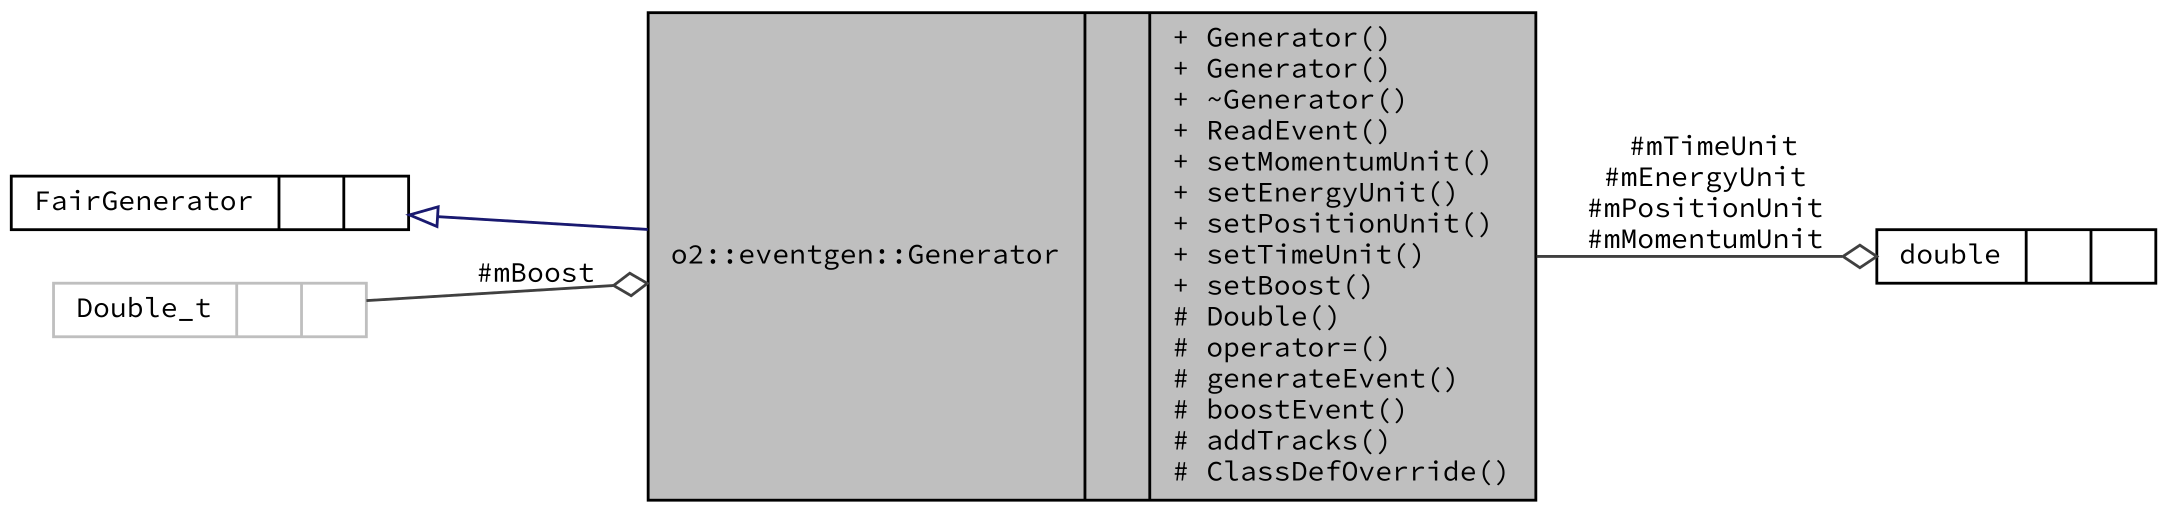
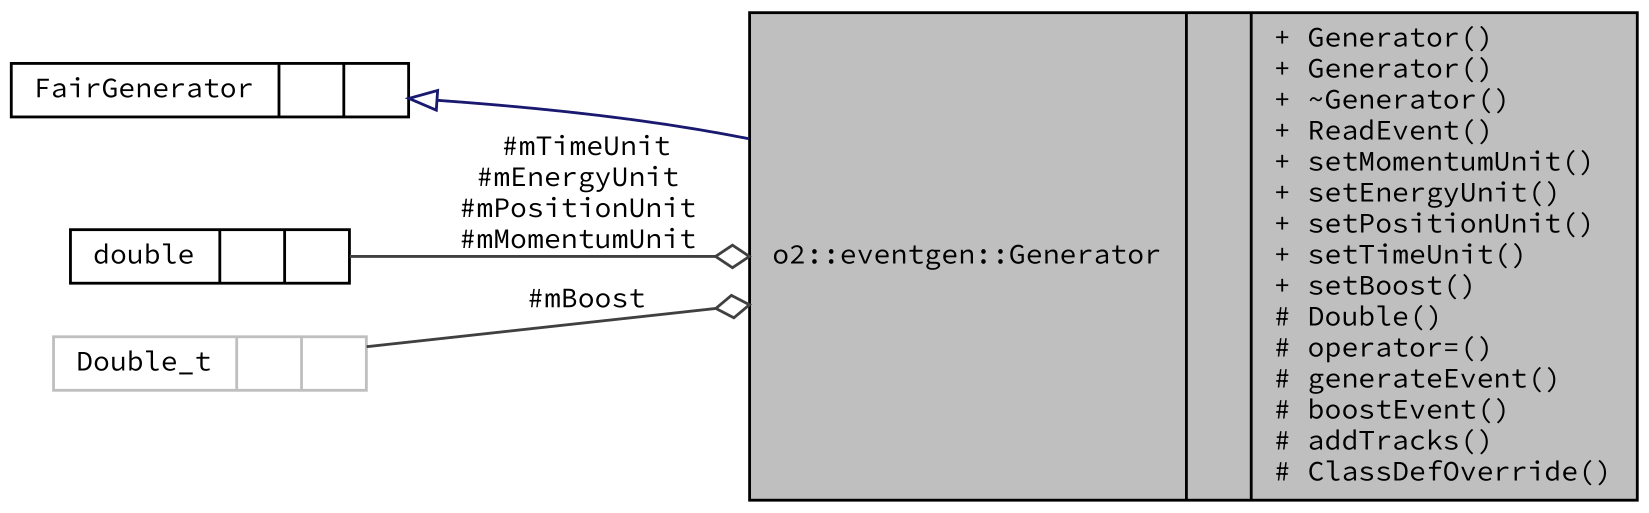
edge "o2::eventgen::Generator" -> "double": reversed
